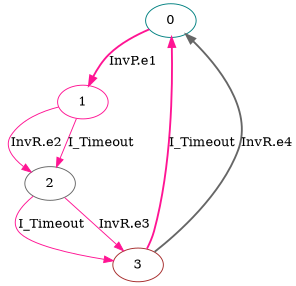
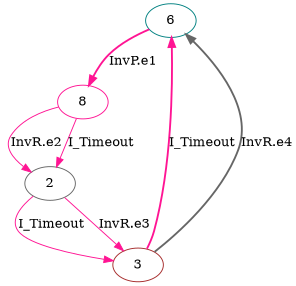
node "0": label "0" -> "6"
node "1": label "1" -> "8"
